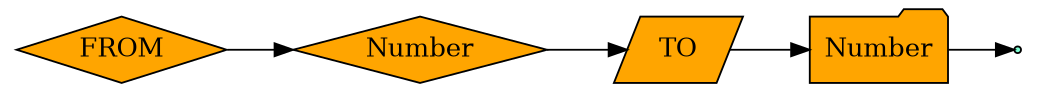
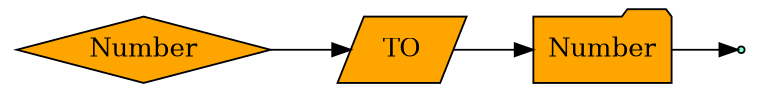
node "FROM": removed
